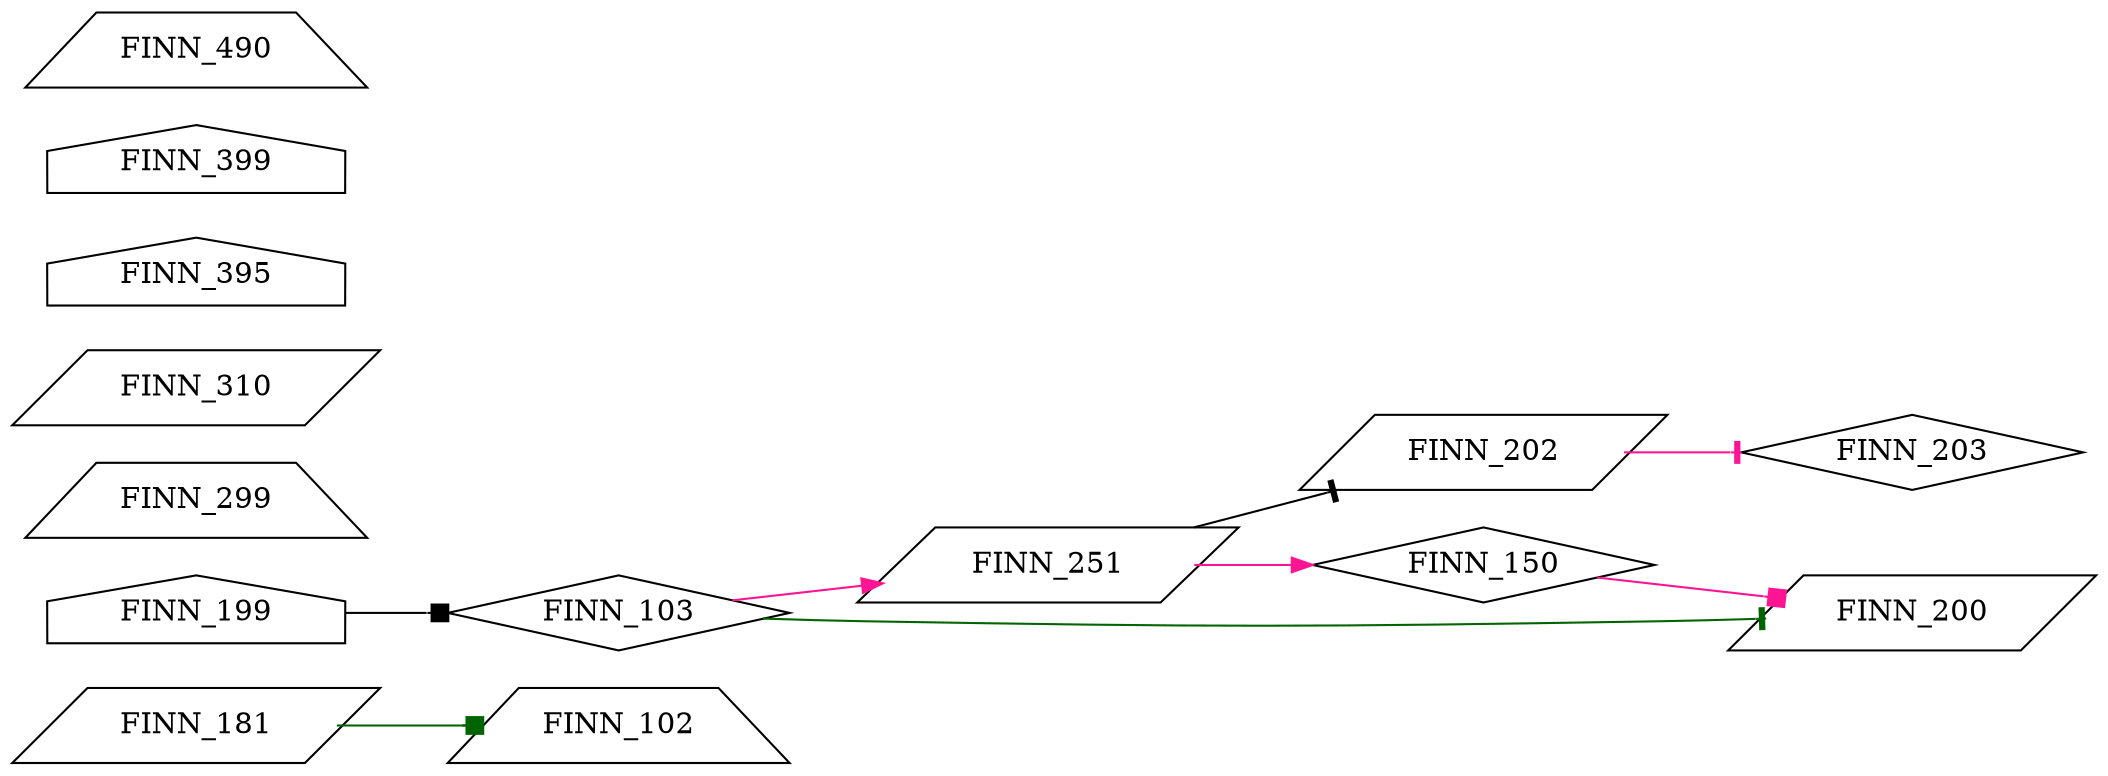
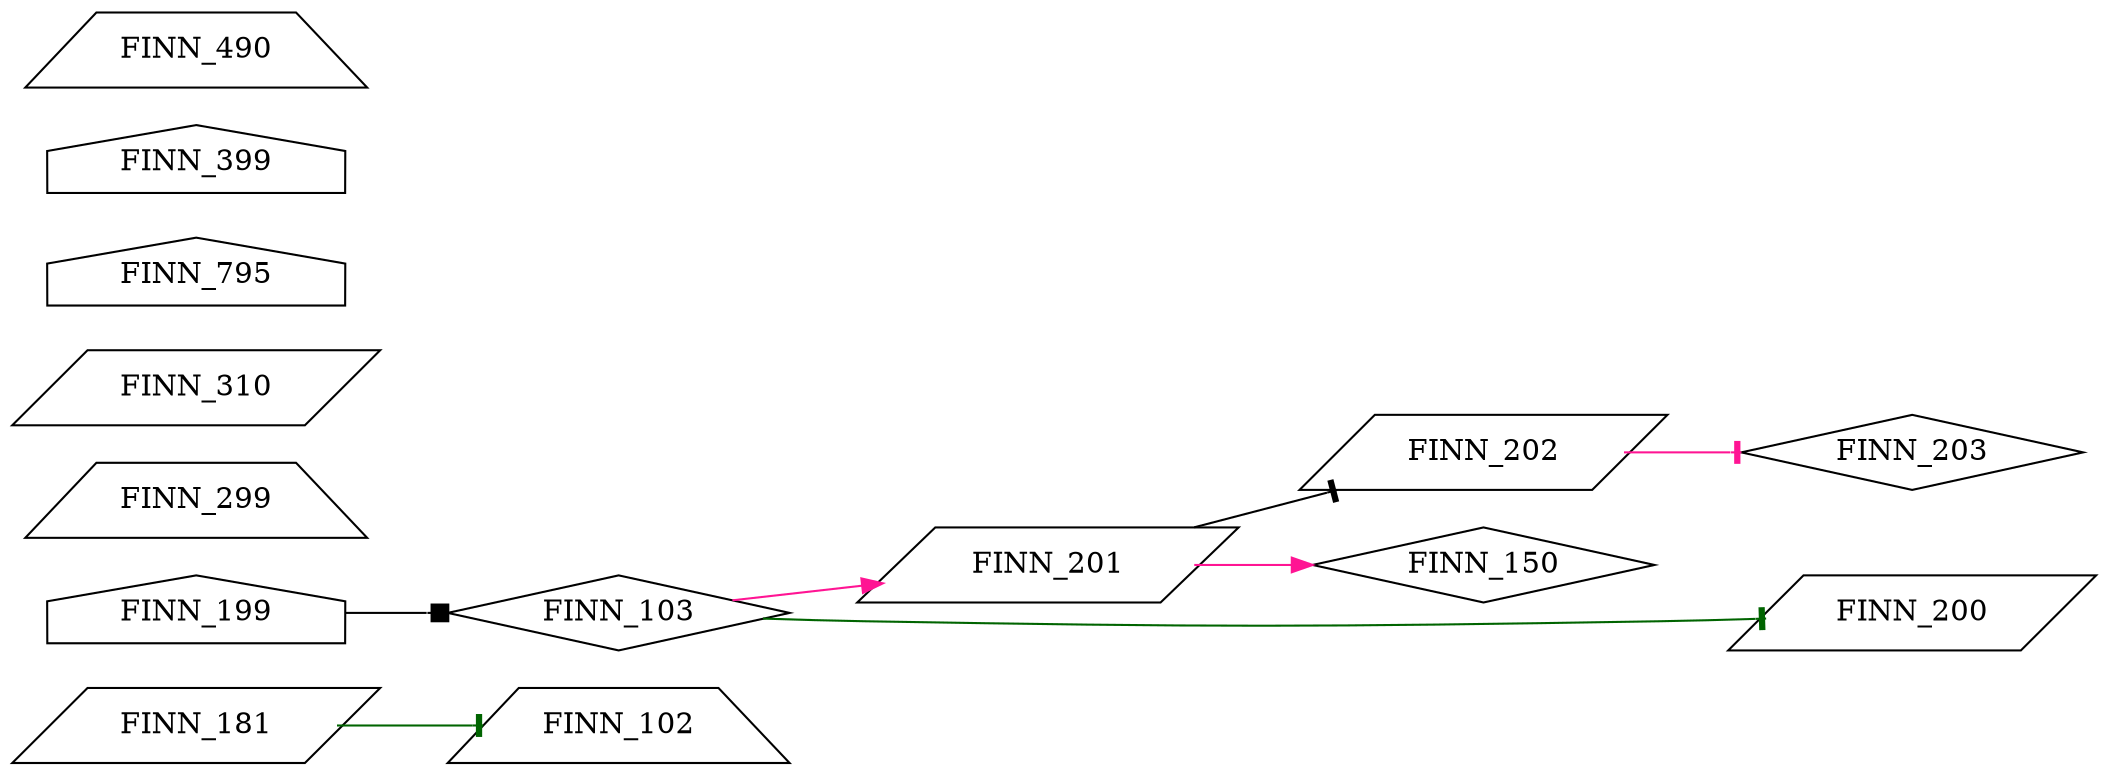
node "FINN_395": label "FINN_395" -> "FINN_795"
node "FINN_251": label "FINN_251" -> "FINN_201"
edge "FINN_150" -> "FINN_200": removed
edge "FINN_181" -> "FINN_102": arrowhead box -> tee
